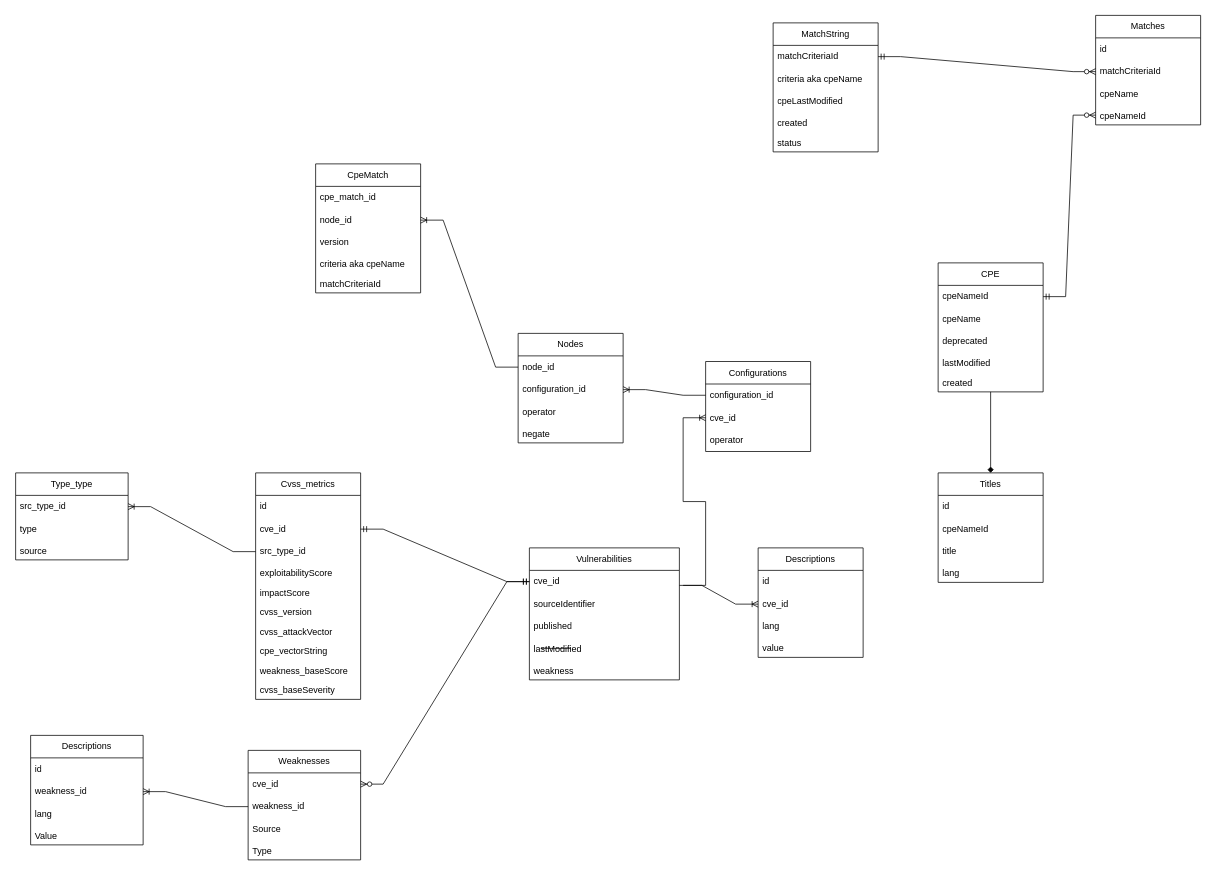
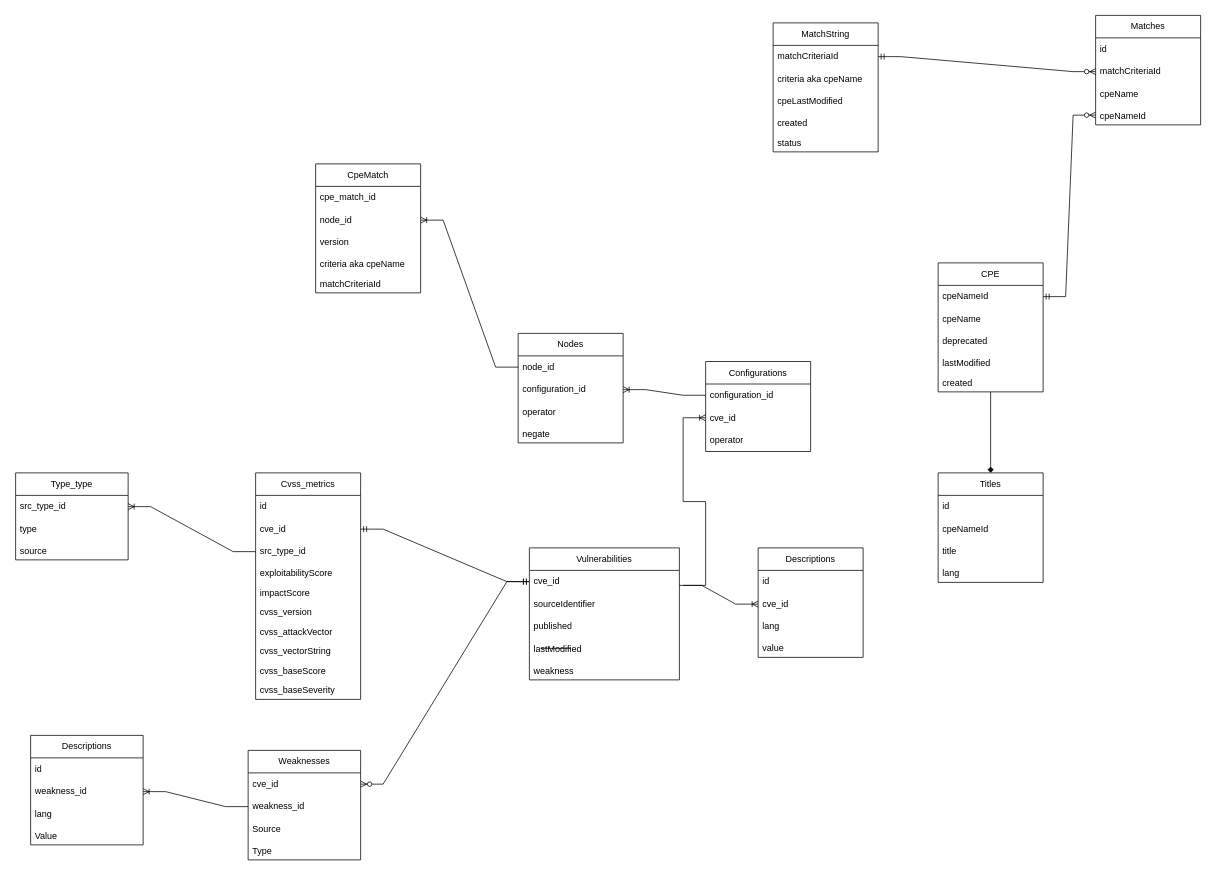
node "cpe_vectorString": label "cpe_vectorString" -> "cvss_vectorString"
node "weakness_baseScore": label "weakness_baseScore" -> "cvss_baseScore"
